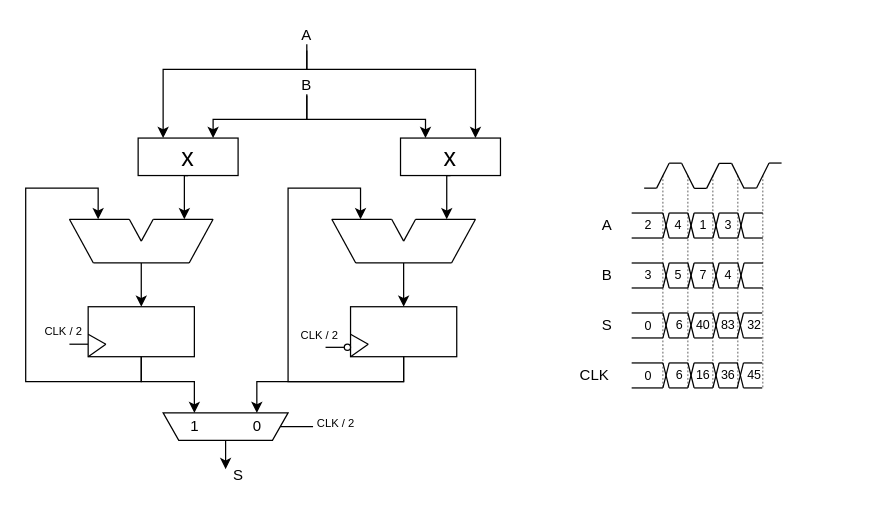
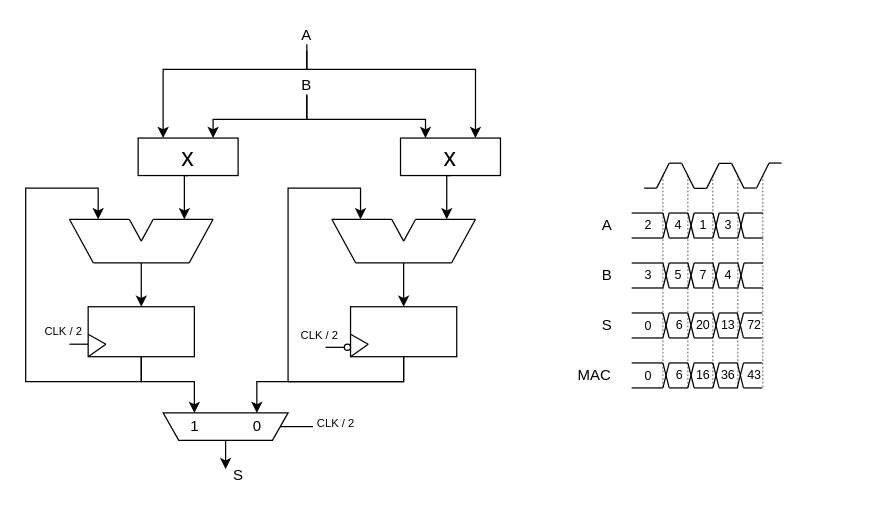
node "40": label "40" -> "20"
node "83": label "83" -> "13"
node "32": label "32" -> "72"
node "45": label "45" -> "43"
node "CLK": label "CLK" -> "MAC"
